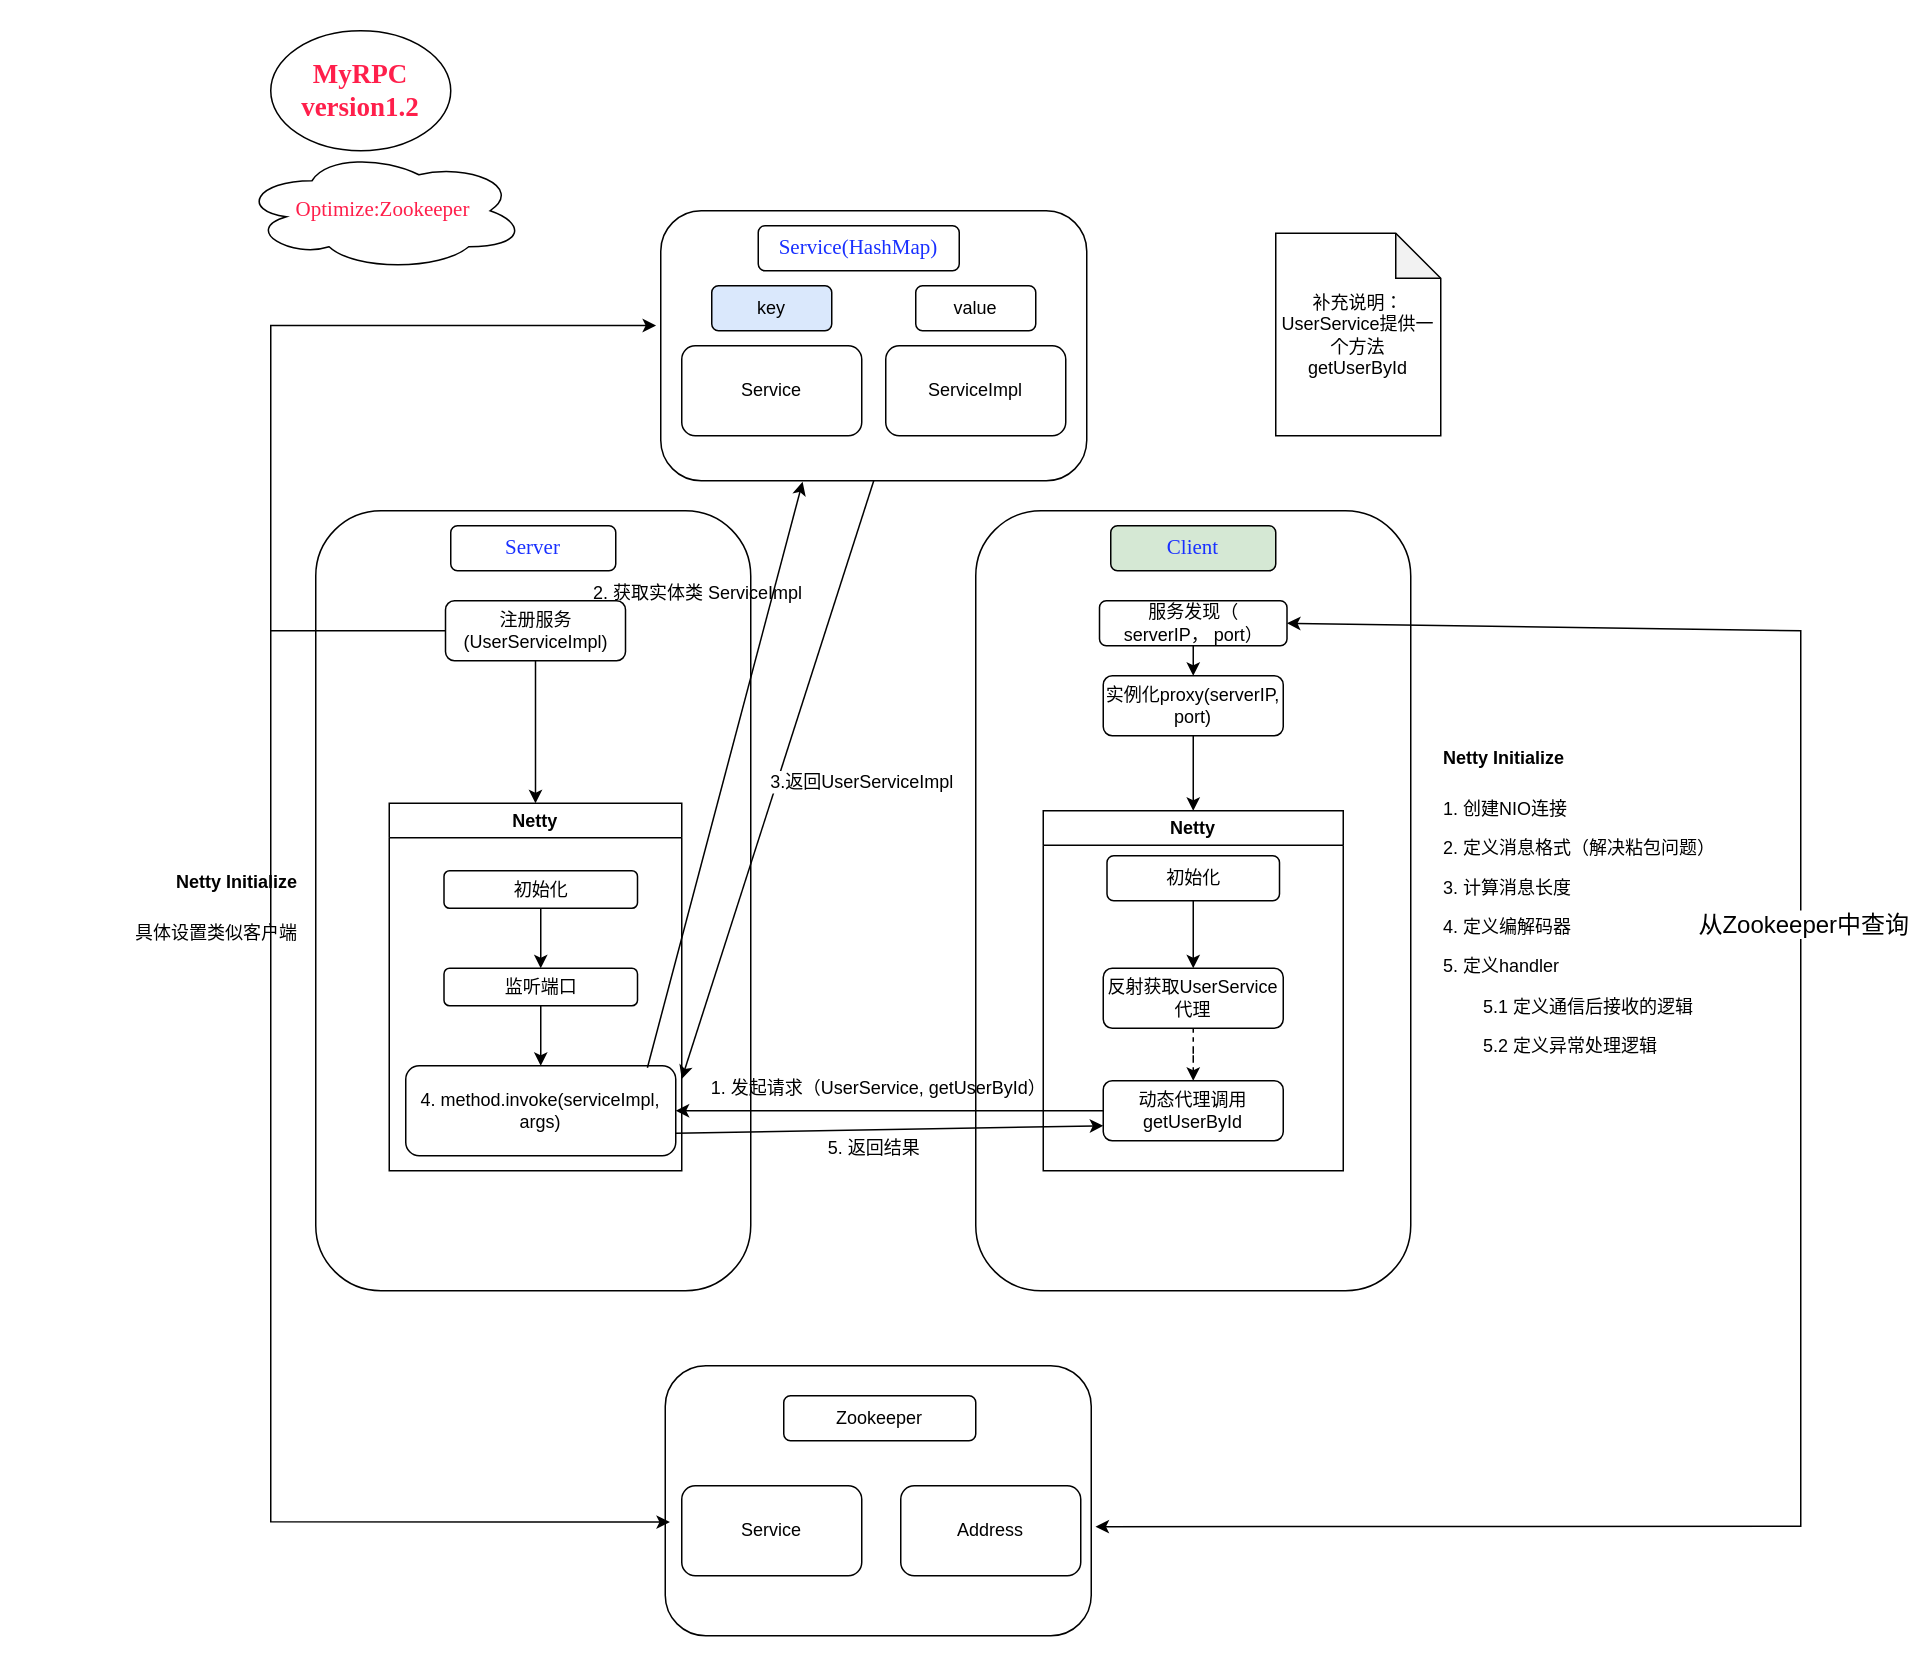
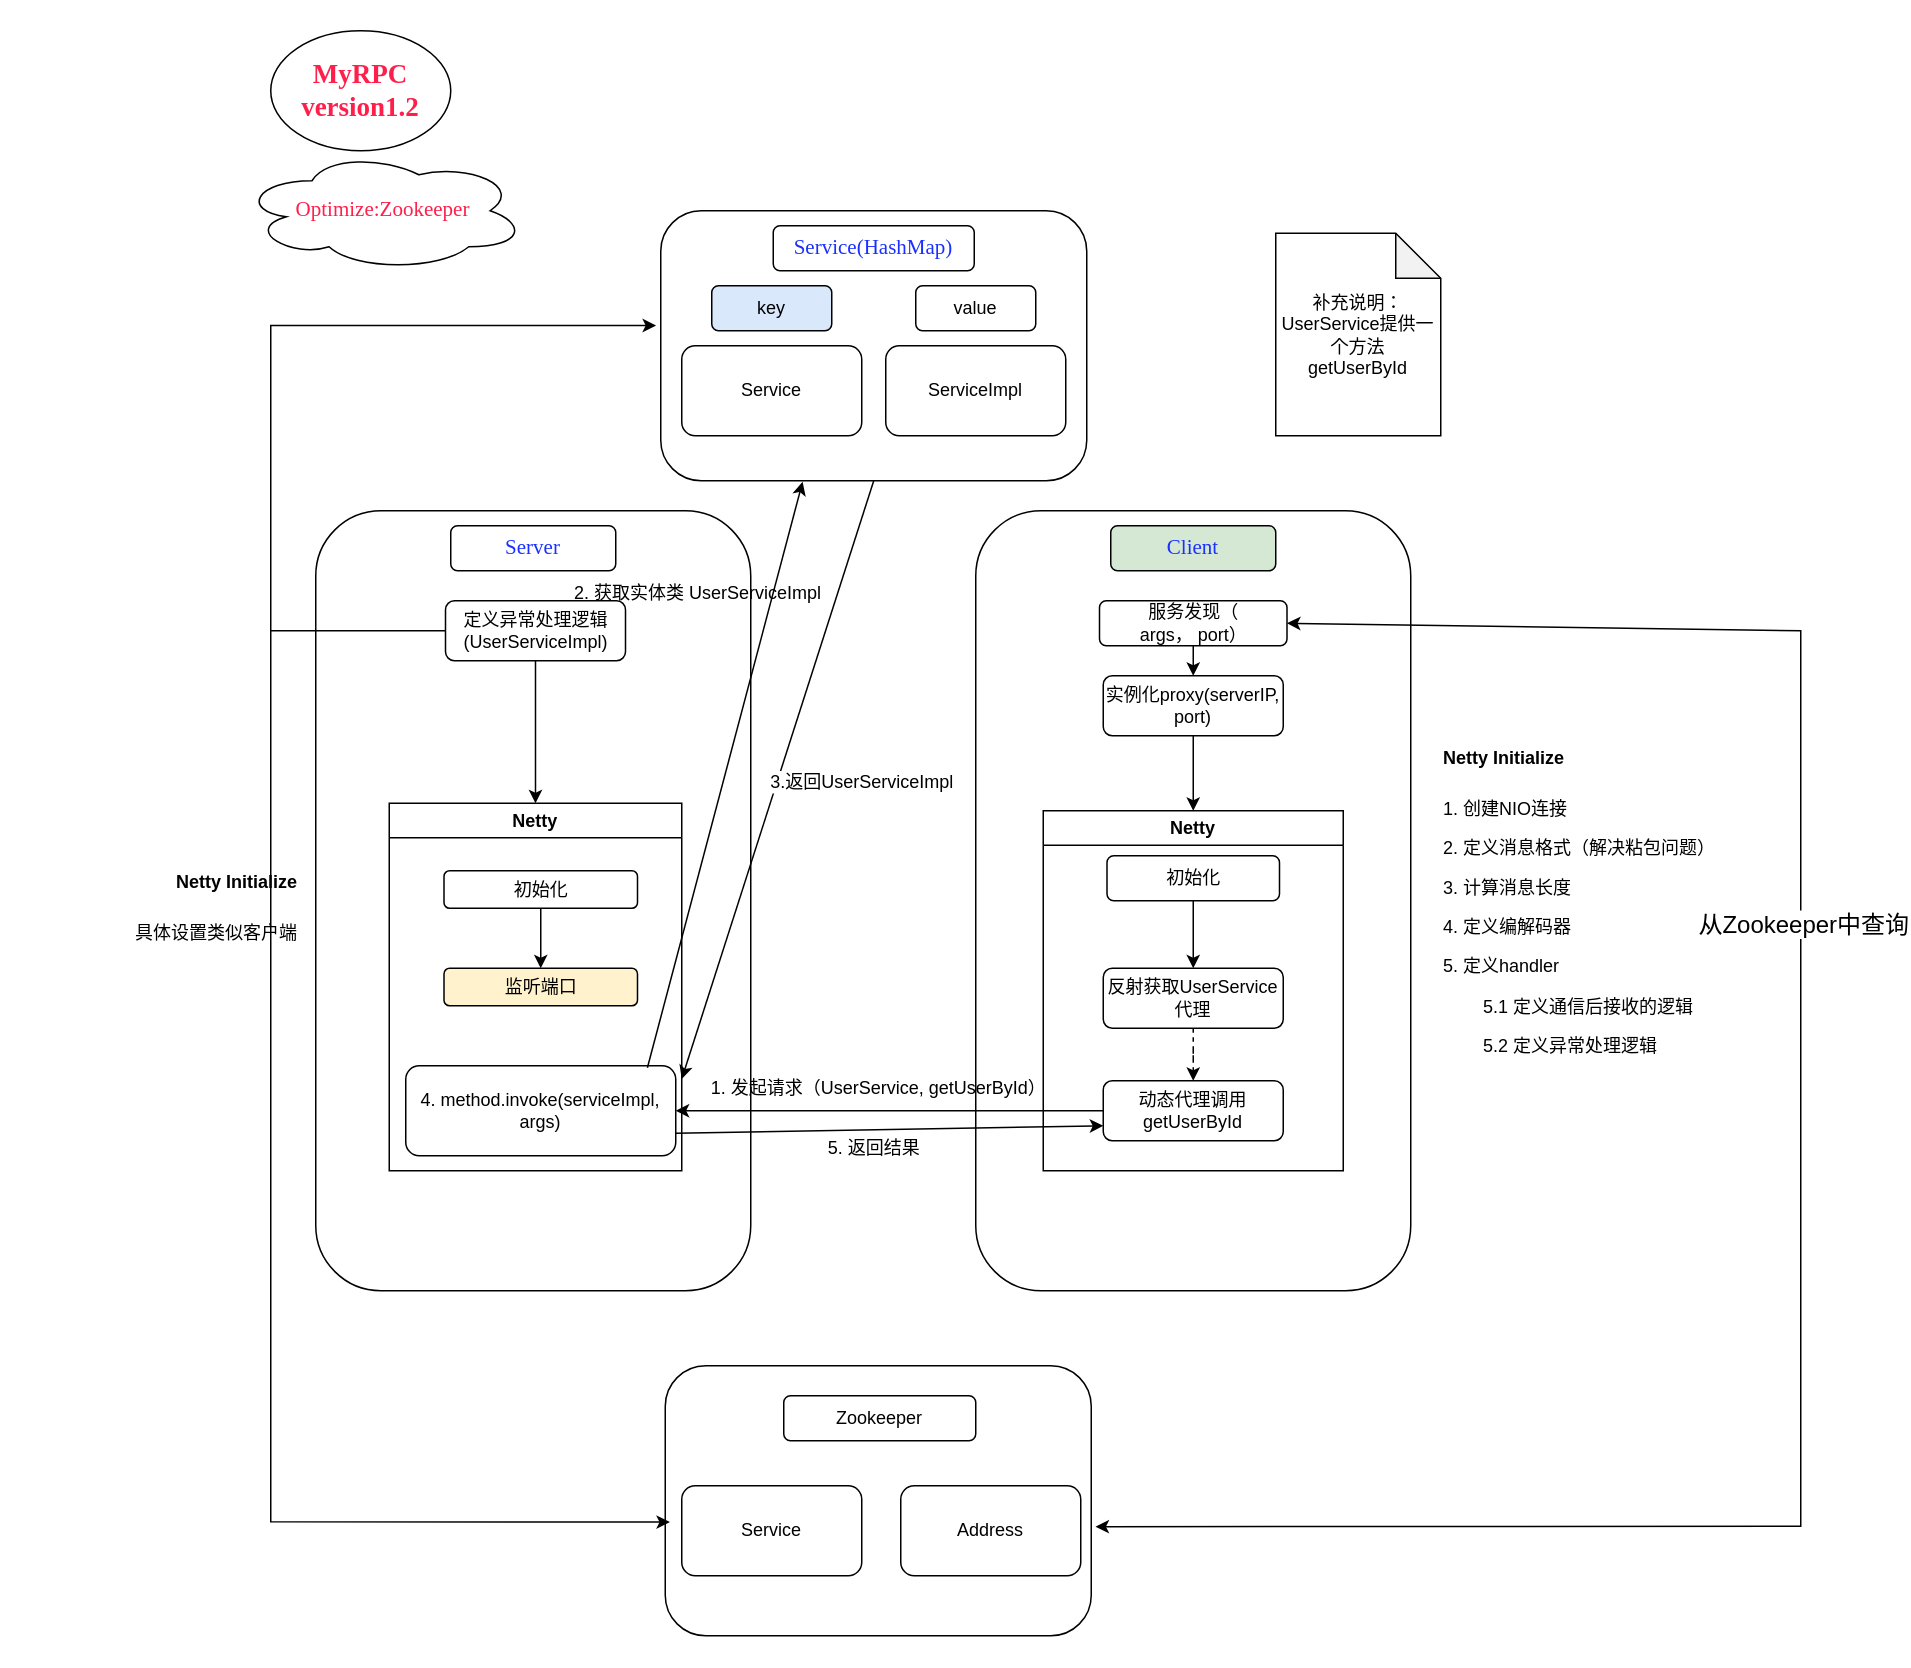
node "Service(HashMap)": moved (859, 248) -> (874, 248)
node "2. 获取实体类 ServiceImpl": label "2. 获取实体类 ServiceImpl" -> "2. 获取实体类 UserServiceImpl"
node "服务发现（ serverIP， port）": label "服务发现（ serverIP， port）" -> "服务发现（ args， port）"
node "注册服务(UserServiceImpl)": label "注册服务(UserServiceImpl)" -> "定义异常处理逻辑(UserServiceImpl)"
node "监听端口": fillcolor #ffffff -> #fff2cc
edge "监听端口" -> "4. method.invoke(serviceImpl, args)": removed
